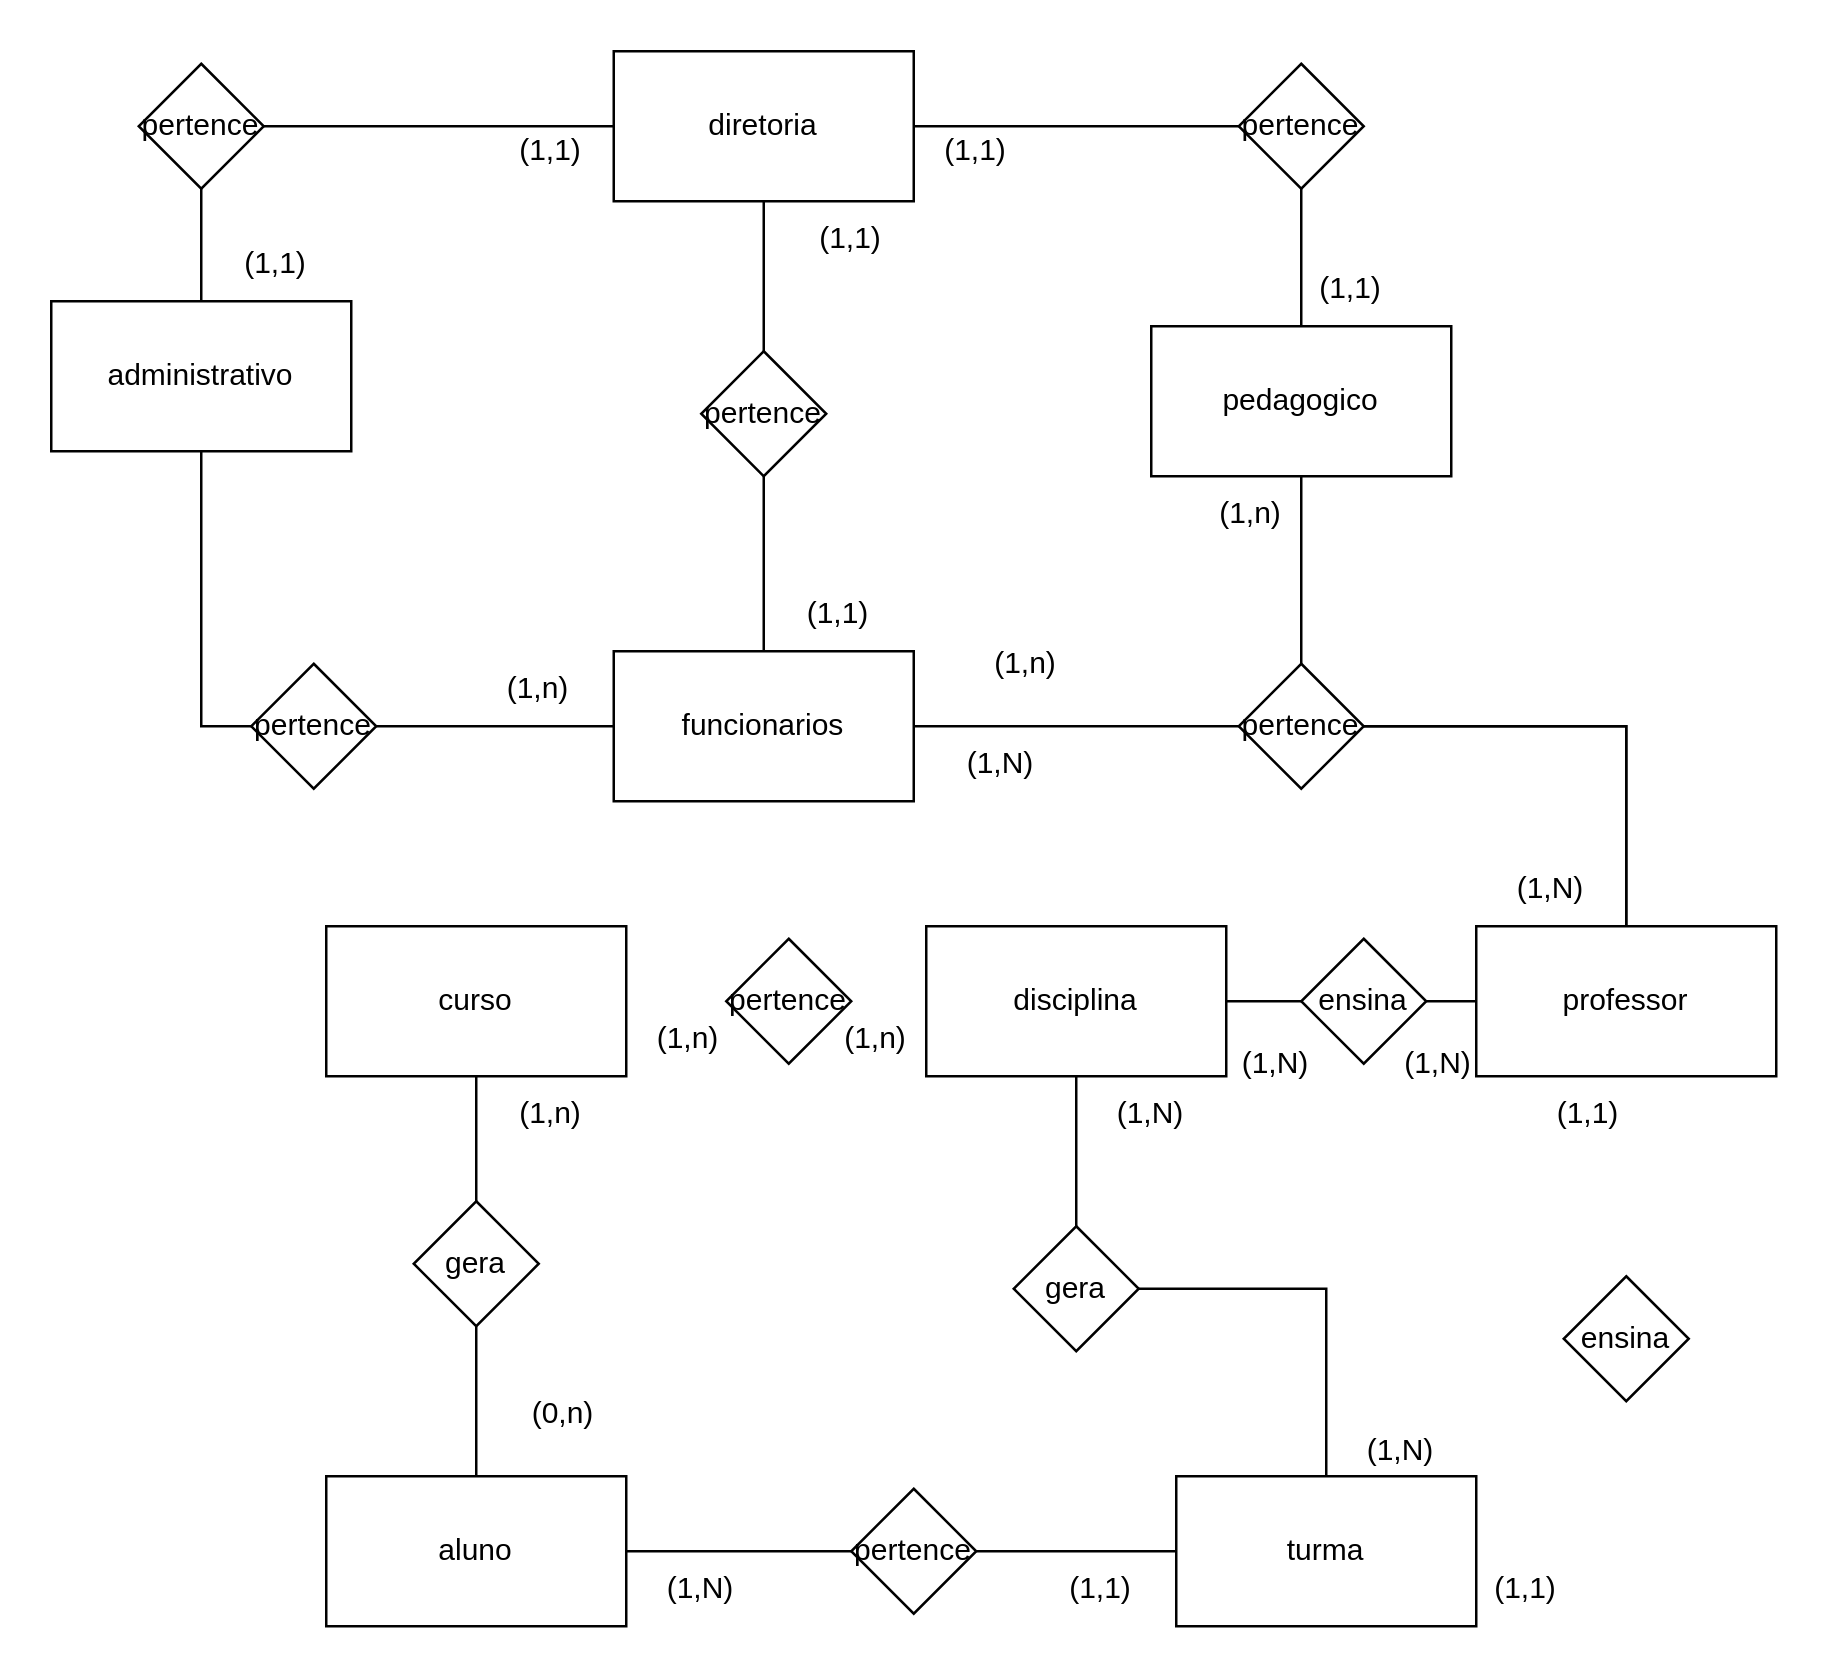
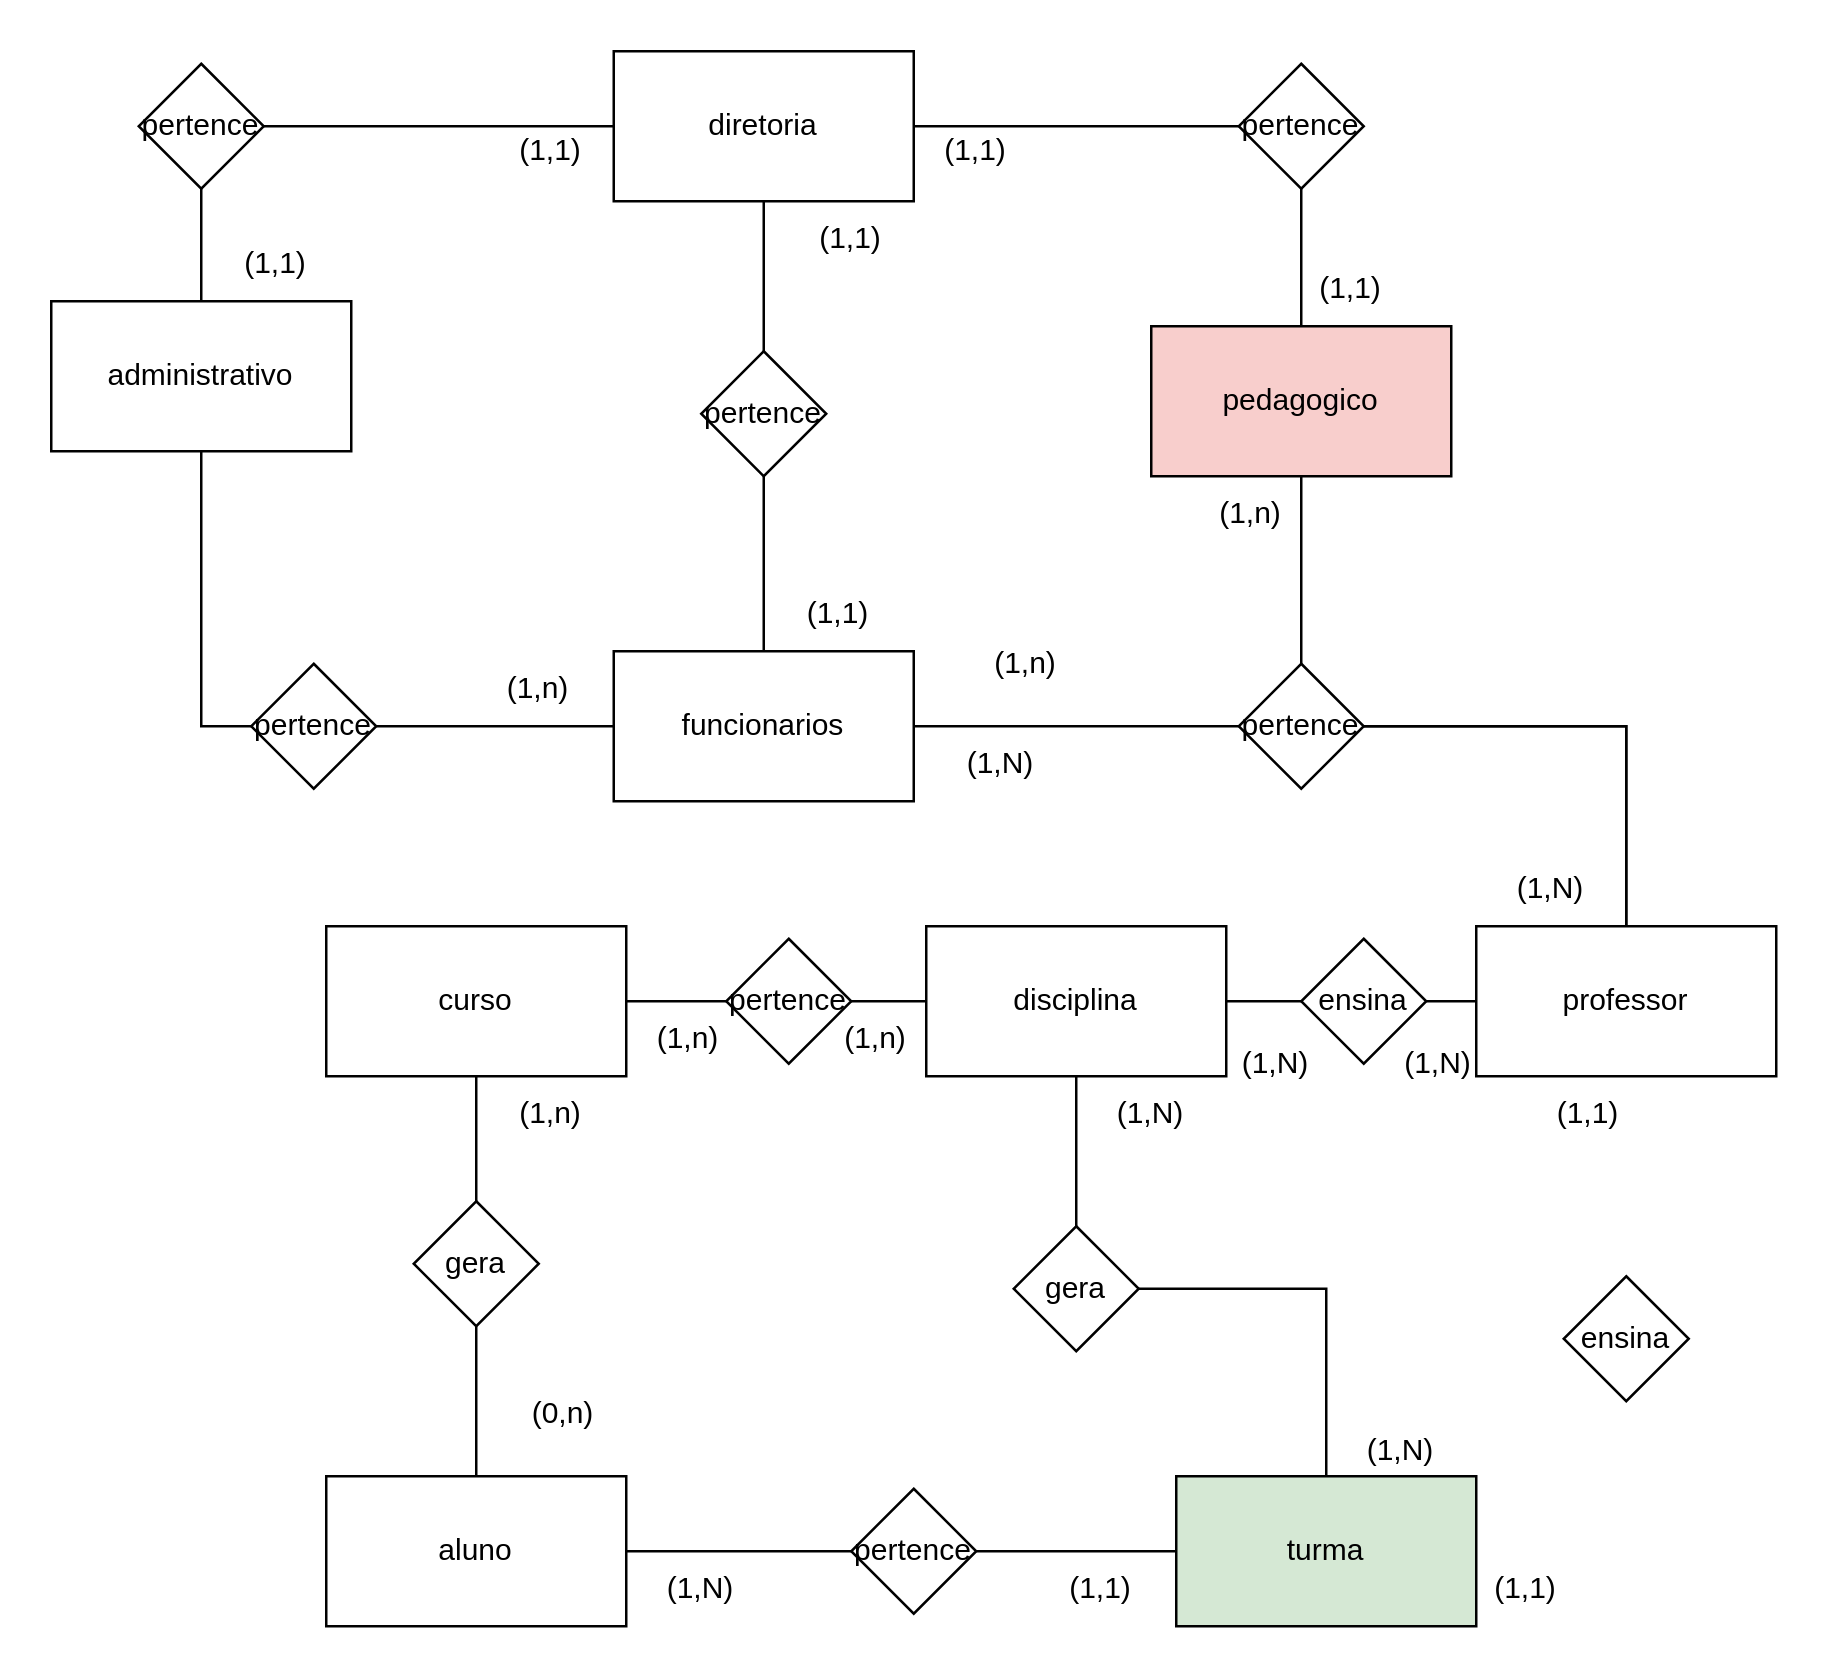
node "pedagogico": fillcolor #ffffff -> #f8cecc
edge "curso" -- "disciplina": added
node "turma": fillcolor #ffffff -> #d5e8d4
